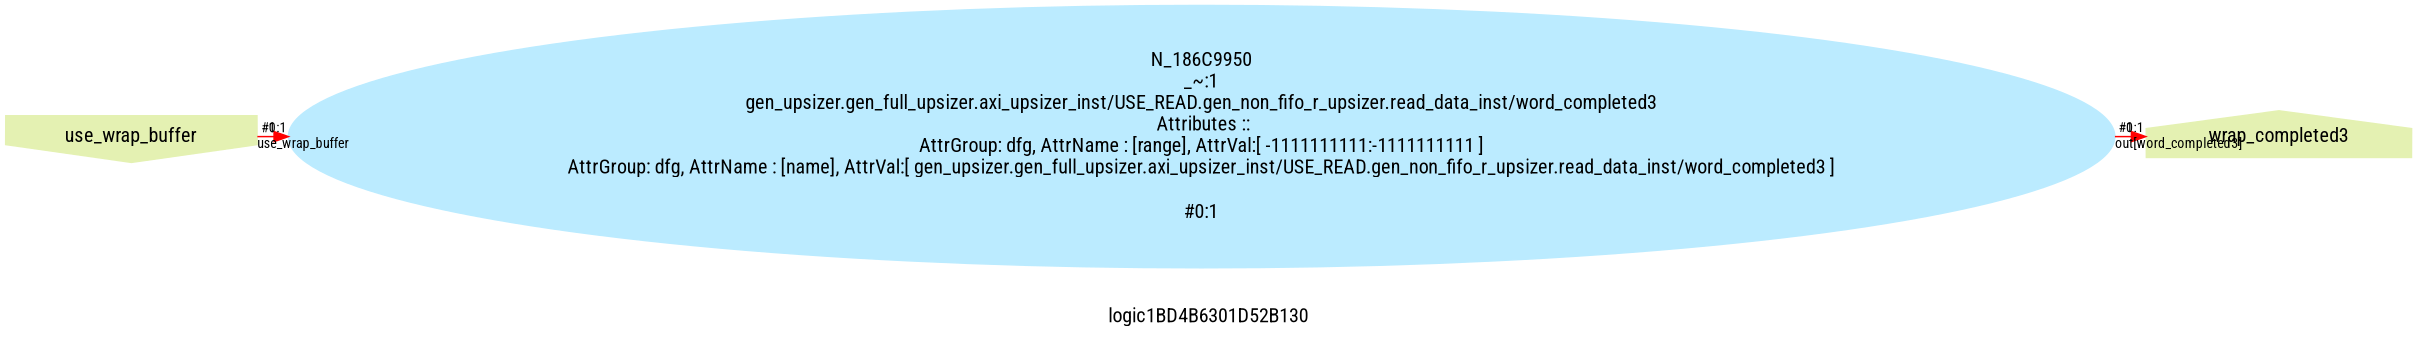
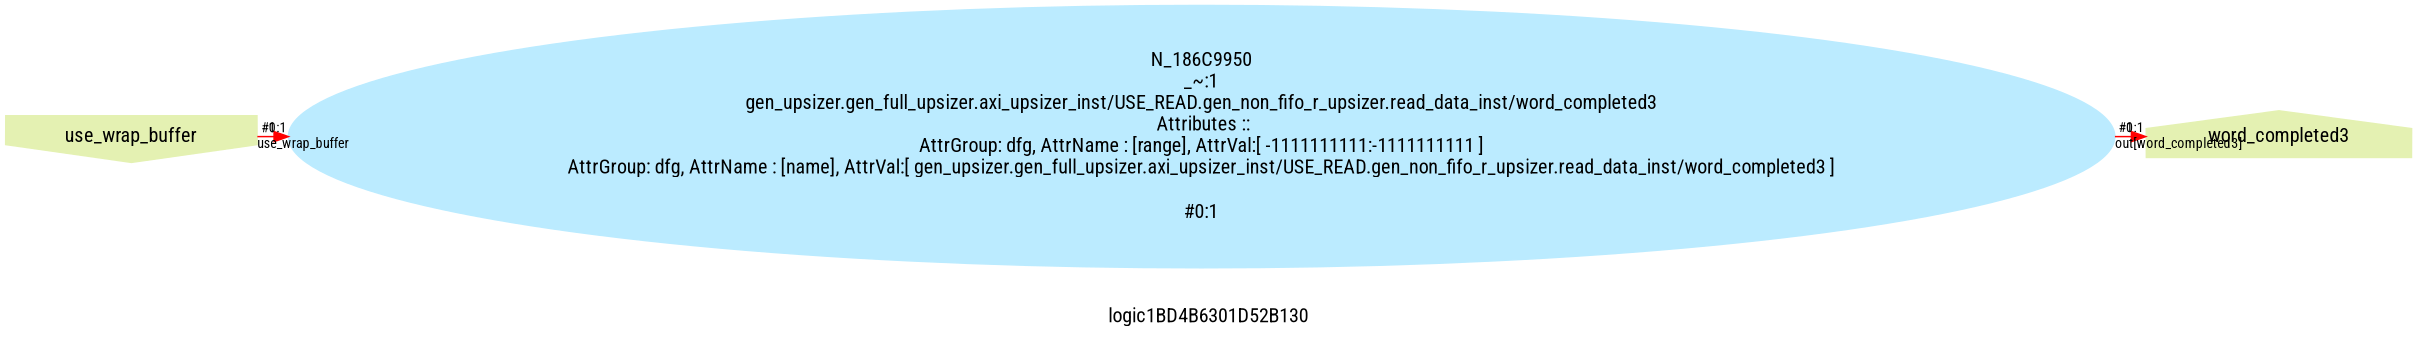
node "wrap_completed3": label "wrap_completed3" -> "word_completed3"
